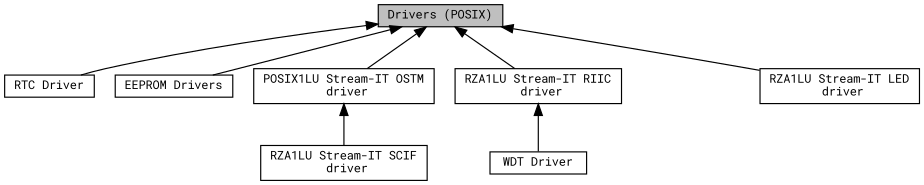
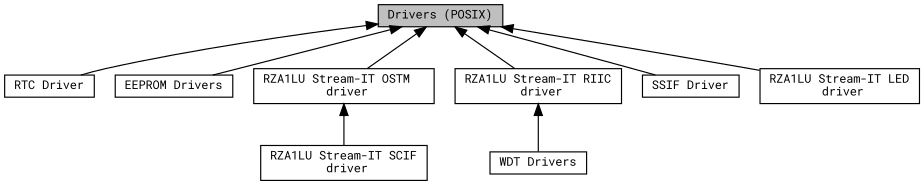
node "POSIX1LU Stream-IT OSTM driver": label "POSIX1LU Stream-IT OSTM driver" -> "RZA1LU Stream-IT OSTM driver"
node "SSIF Driver": added
node "WDT Driver": label "WDT Driver" -> "WDT Drivers"
